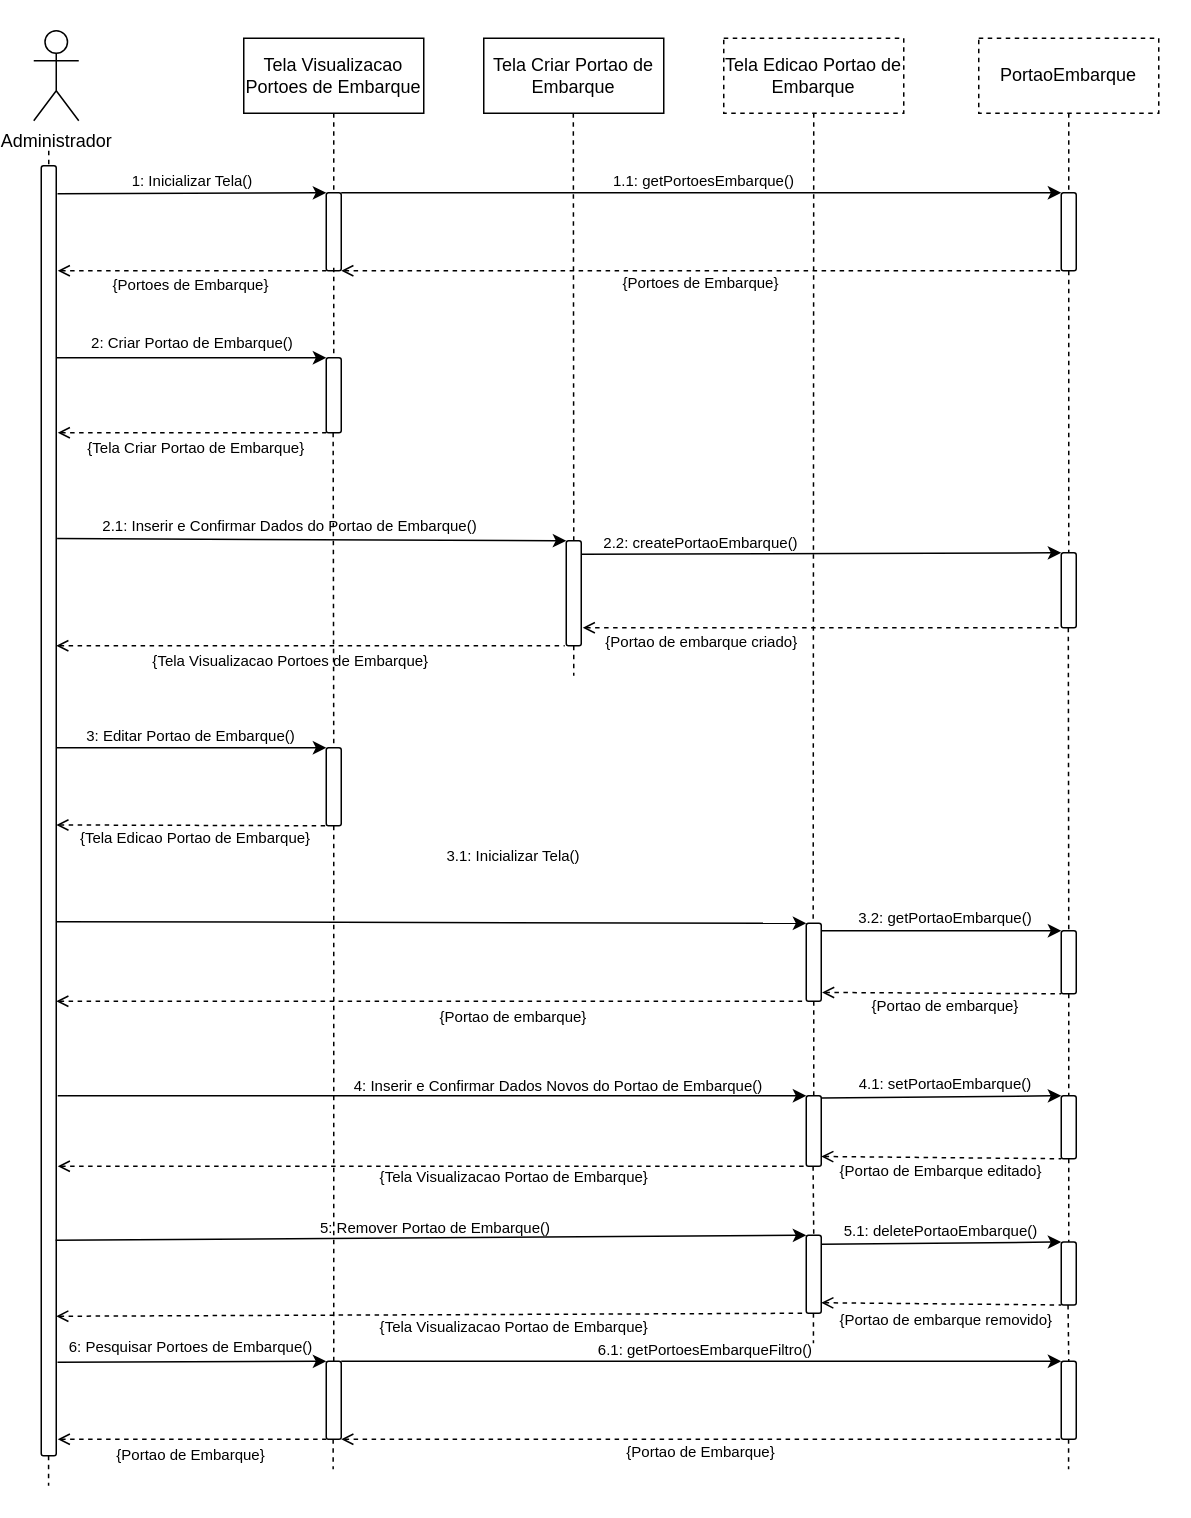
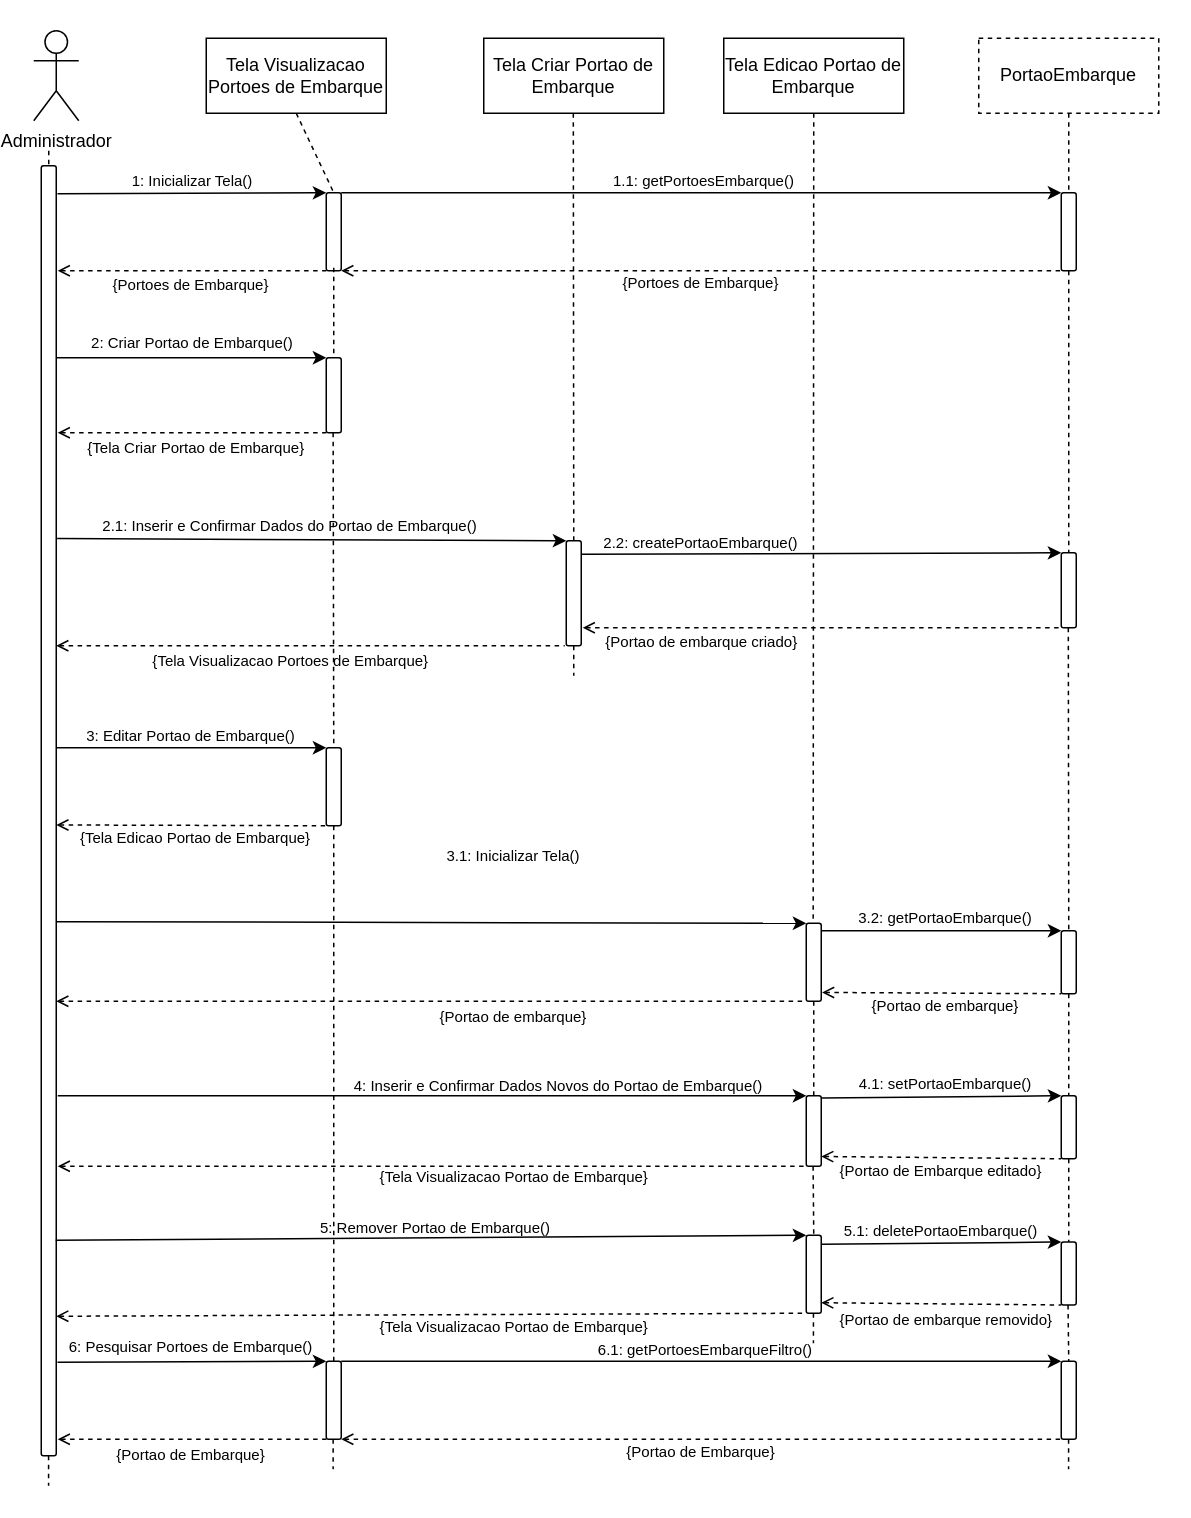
node "Tela Visualizacao Portoes de Embarque": moved (334, 76) -> (296, 76)
node "Tela Edicao Portao de Embarque": style dashed -> solid
